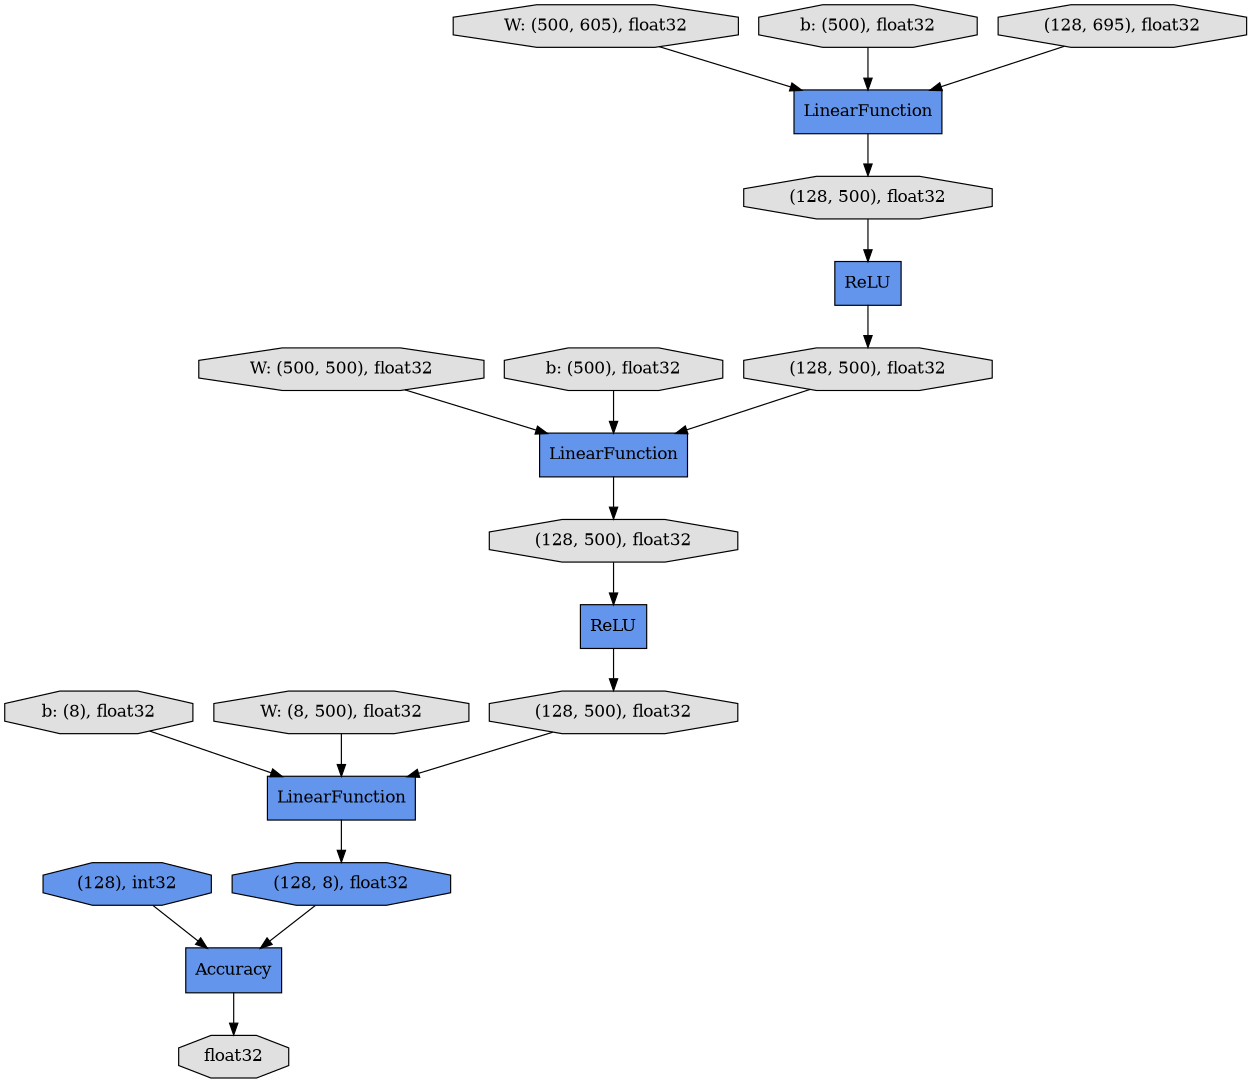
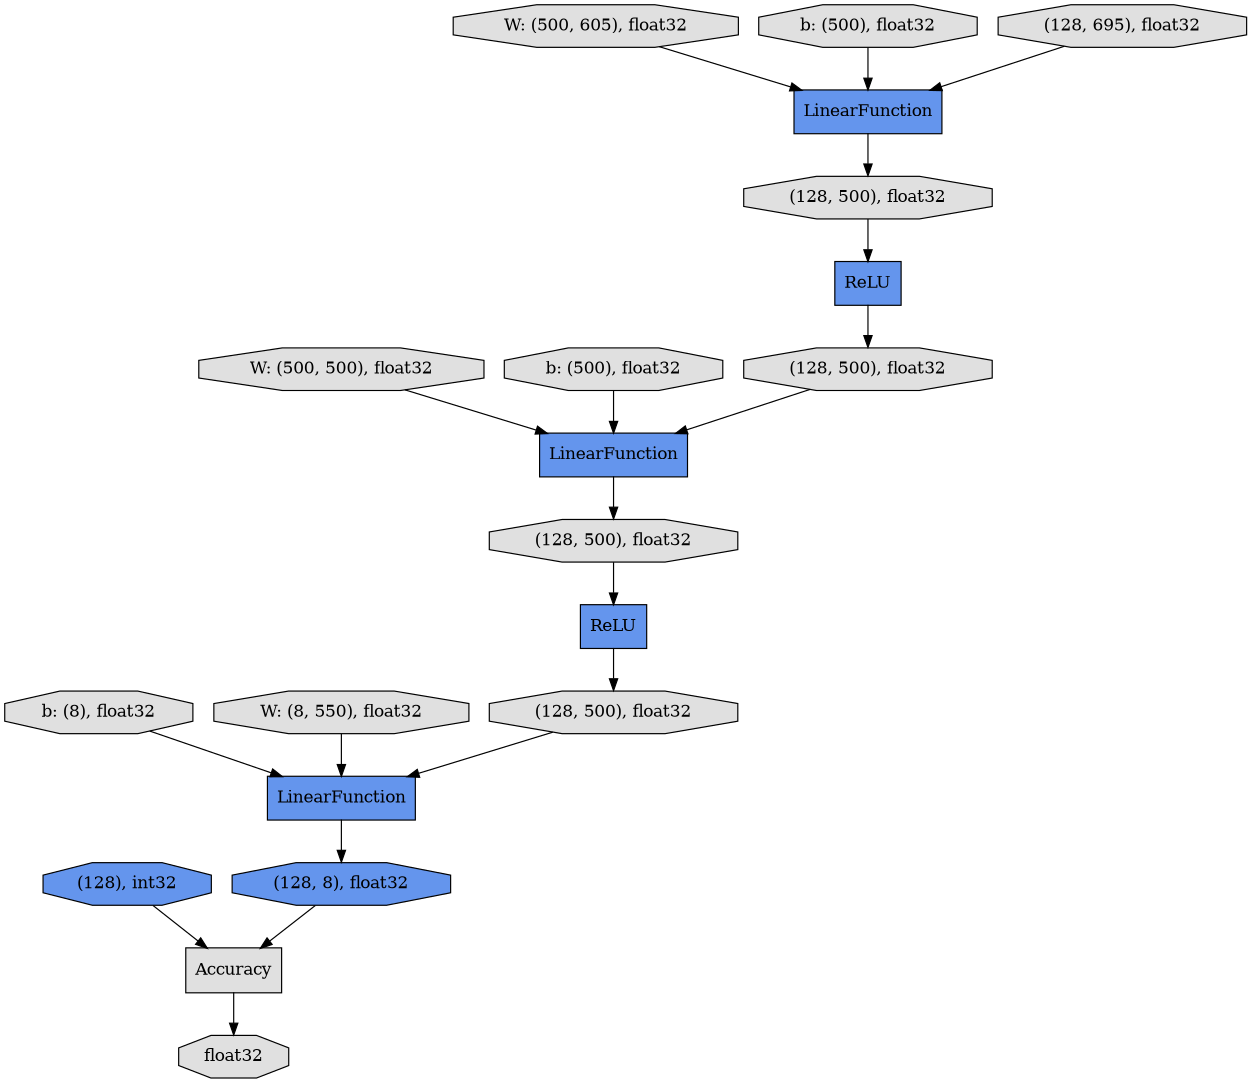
node "W: (8, 500), float32": label "W: (8, 500), float32" -> "W: (8, 550), float32"
node "Accuracy": fillcolor #6495ed -> #e0e0e0
